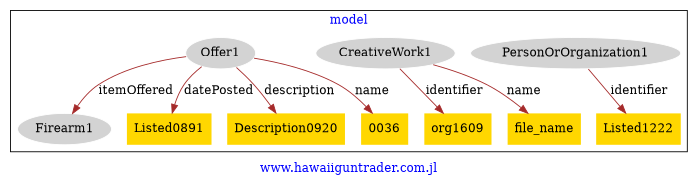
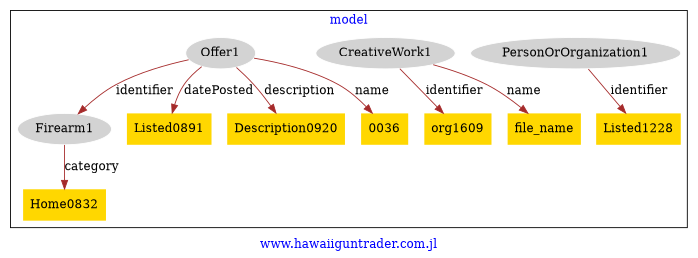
edge "Offer1" -> "Firearm1": label "itemOffered" -> "identifier"
node "Listed1222": label "Listed1222" -> "Listed1228"
node "Home0832": added
